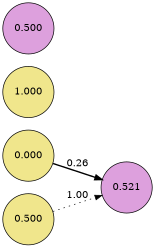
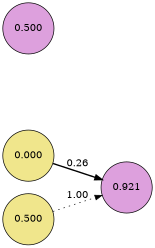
node "1.000": removed
node "0.521": label "0.521" -> "0.921"
